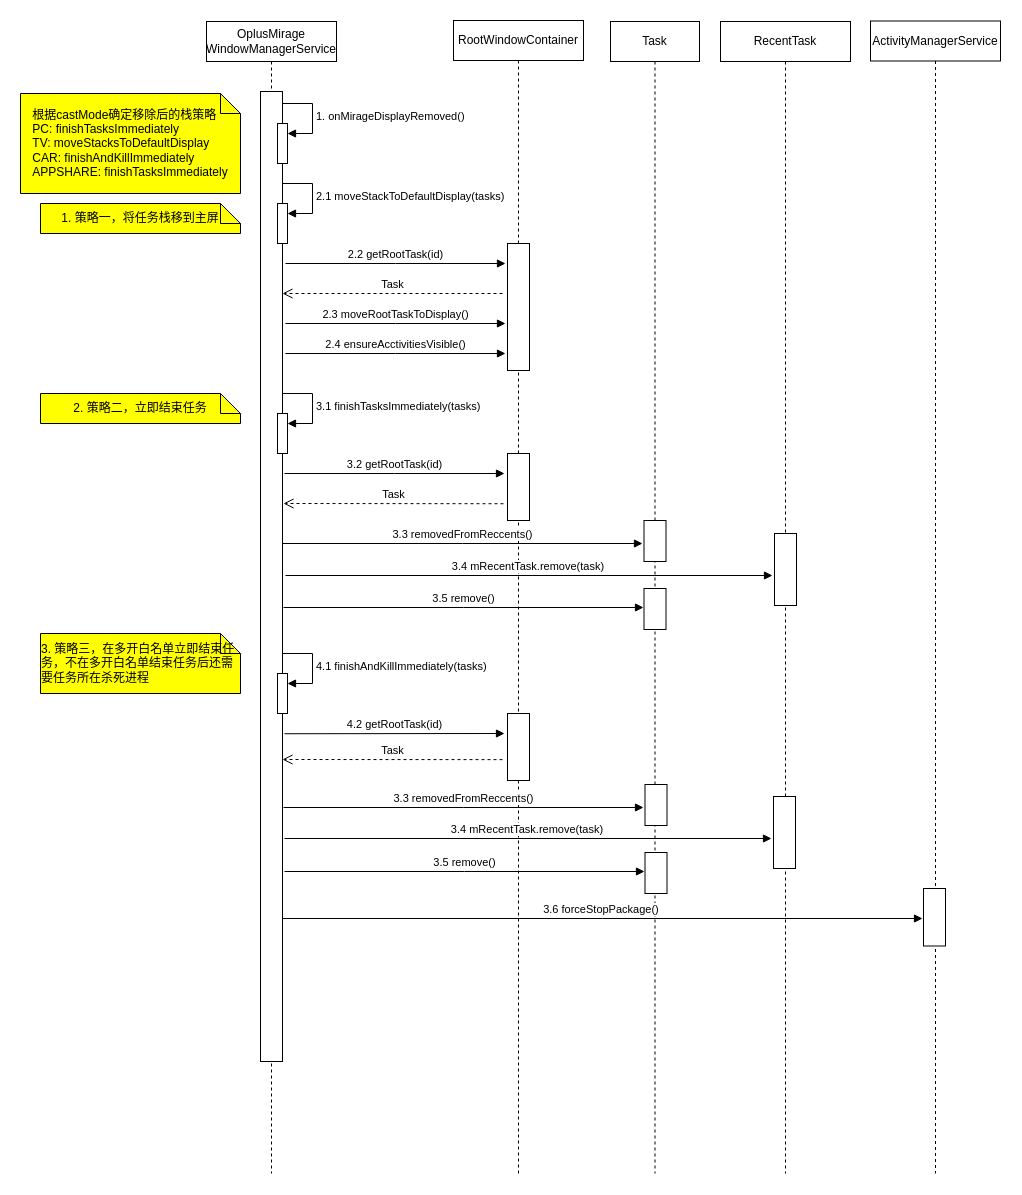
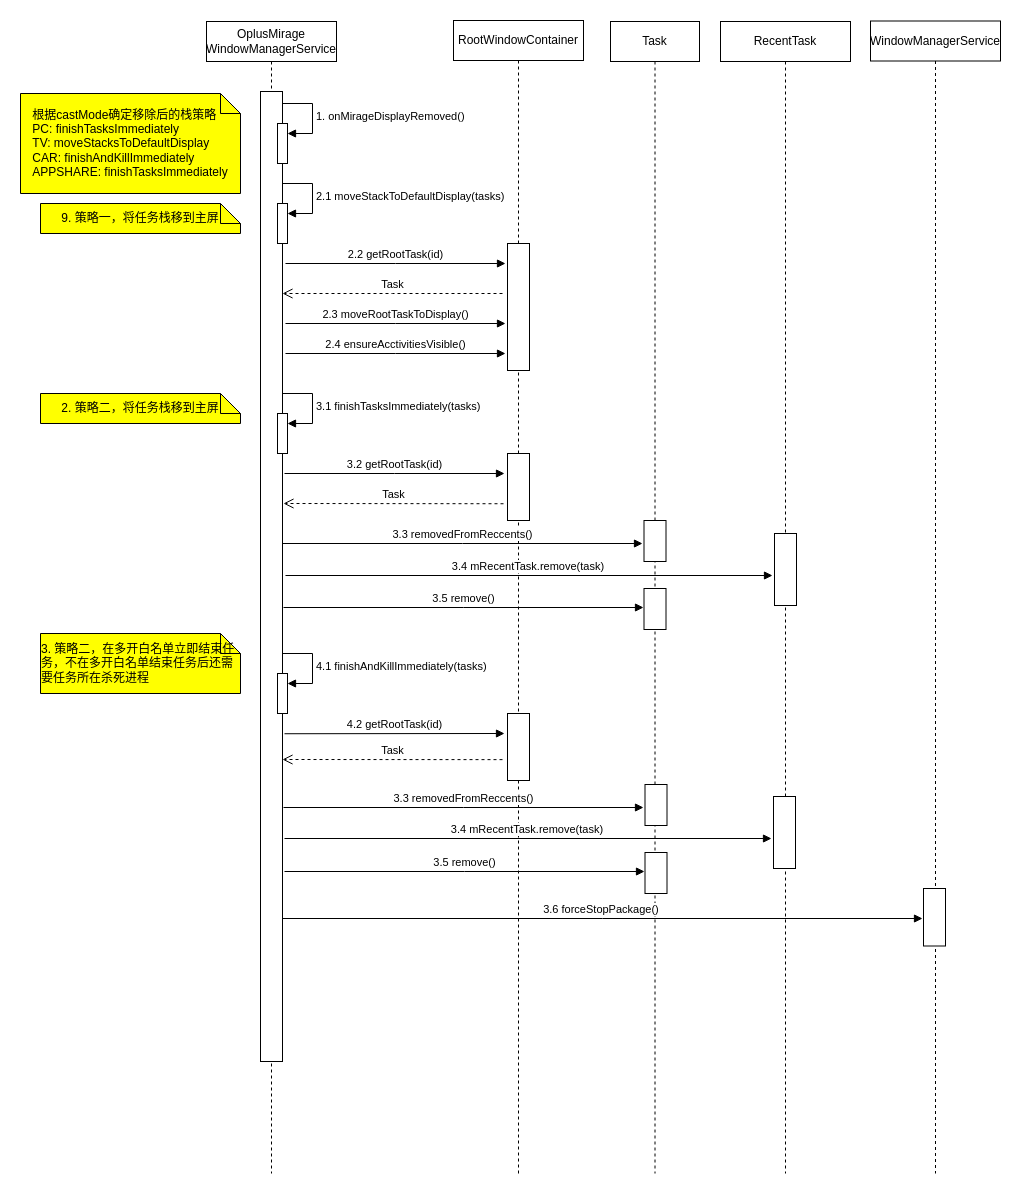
node "ActivityManagerService": label "ActivityManagerService" -> "WindowManagerService"
node "1. 策略一，将任务栈移到主屏": label "1. 策略一，将任务栈移到主屏" -> "9. 策略一，将任务栈移到主屏"
node "2. 策略二，立即结束任务": label "2. 策略二，立即结束任务" -> "2. 策略二，将任务栈移到主屏"
node "3. 策略三，在多开白名单立即结束任务，不在多开白名单结束任务后还需要任务所在杀死进程": label "3. 策略三，在多开白名单立即结束任务，不在多开白名单结束任务后还需要任务所在杀死进程" -> "3. 策略二，在多开白名单立即结束任务，不在多开白名单结束任务后还需要任务所在杀死进程"
